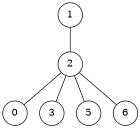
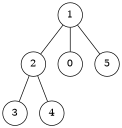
edge "2" -- "0": now "1" -- "0"
edge "2" -- "5": now "1" -- "5"
node "6": label "6" -> "4"
